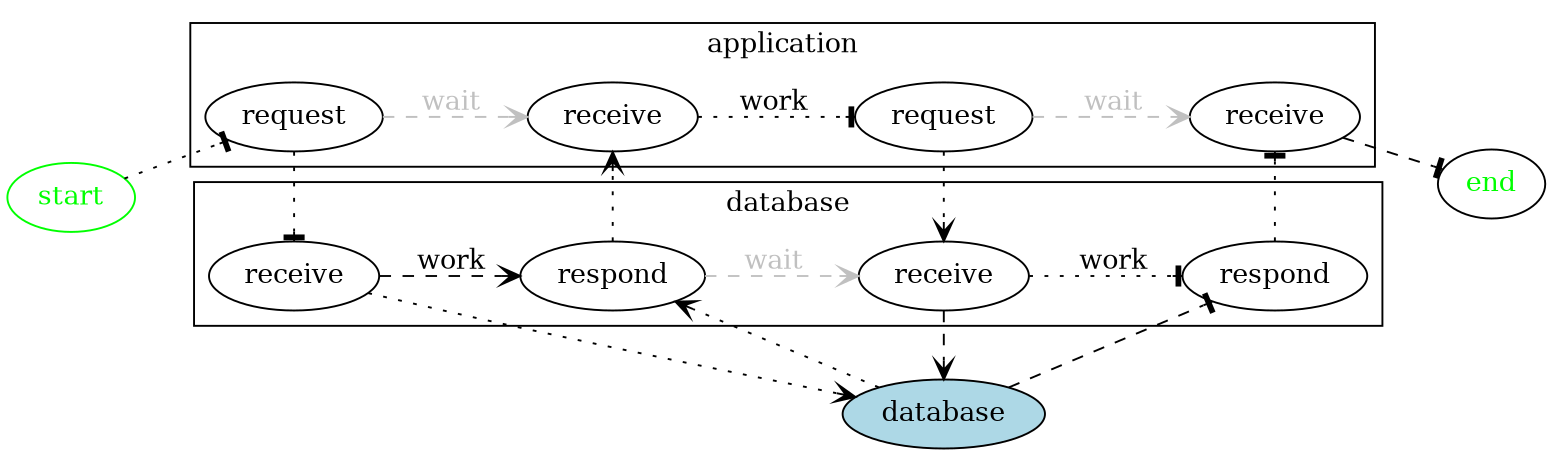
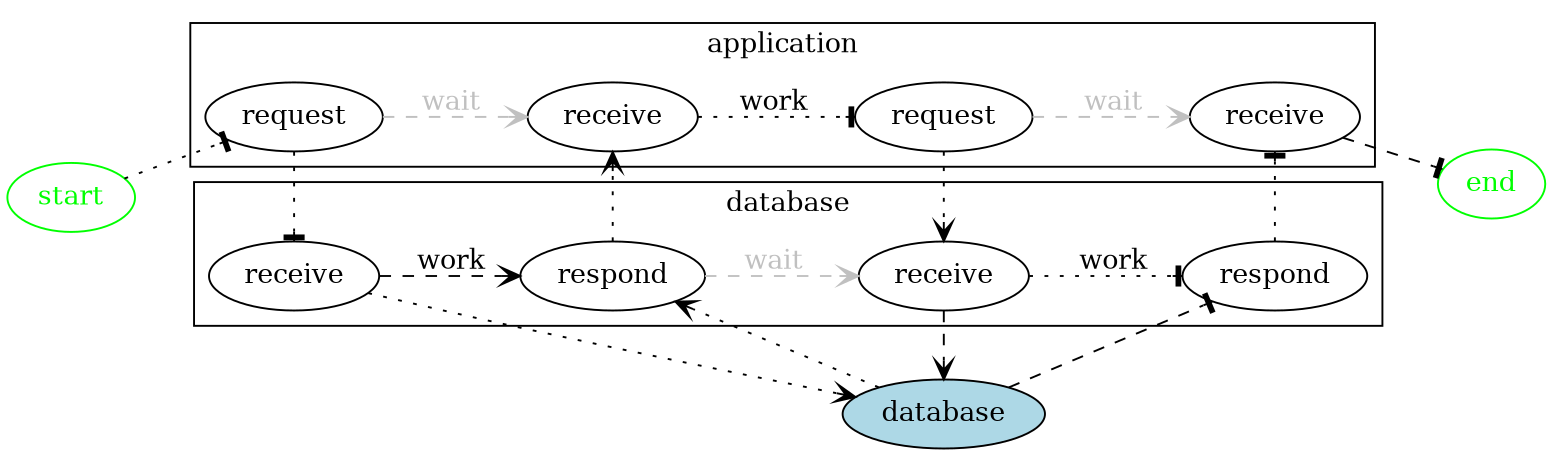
node "end": color black -> green
